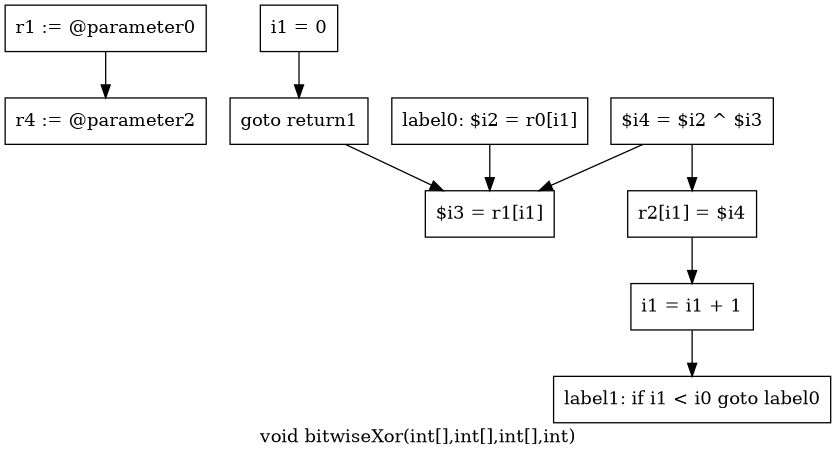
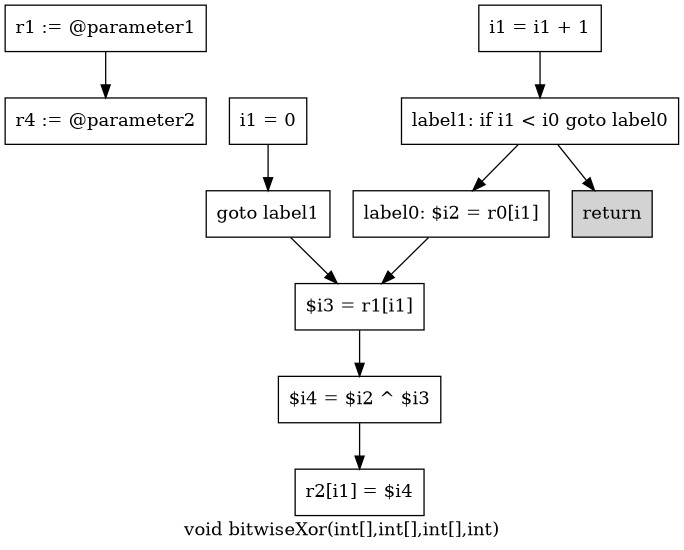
node "r1 := @parameter0": label "r1 := @parameter0" -> "r1 := @parameter1"
node "goto return1": label "goto return1" -> "goto label1"
edge "label1: if i1 < i0 goto label0" -> "label0: $i2 = r0[i1]": added
edge "$i4 = $i2 ^ $i3" -> "$i3 = r1[i1]": reversed
node "return": added
edge "r2[i1] = $i4" -> "i1 = i1 + 1": removed
